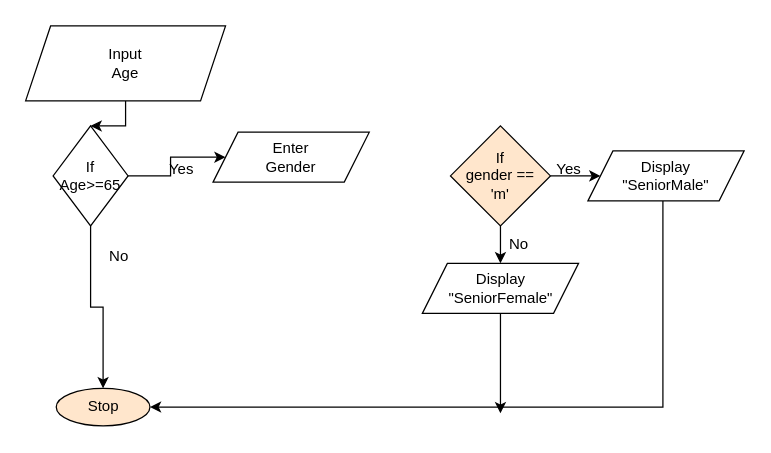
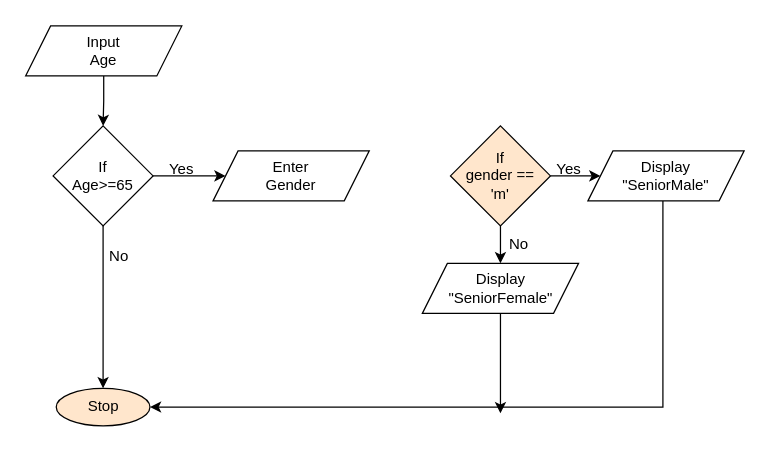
node "Input Age": size 200x75 -> 156x50
node "Enter Gender": moved (291, 157) -> (291, 176)
node "If Age>=65": size 75x100 -> 100x100
